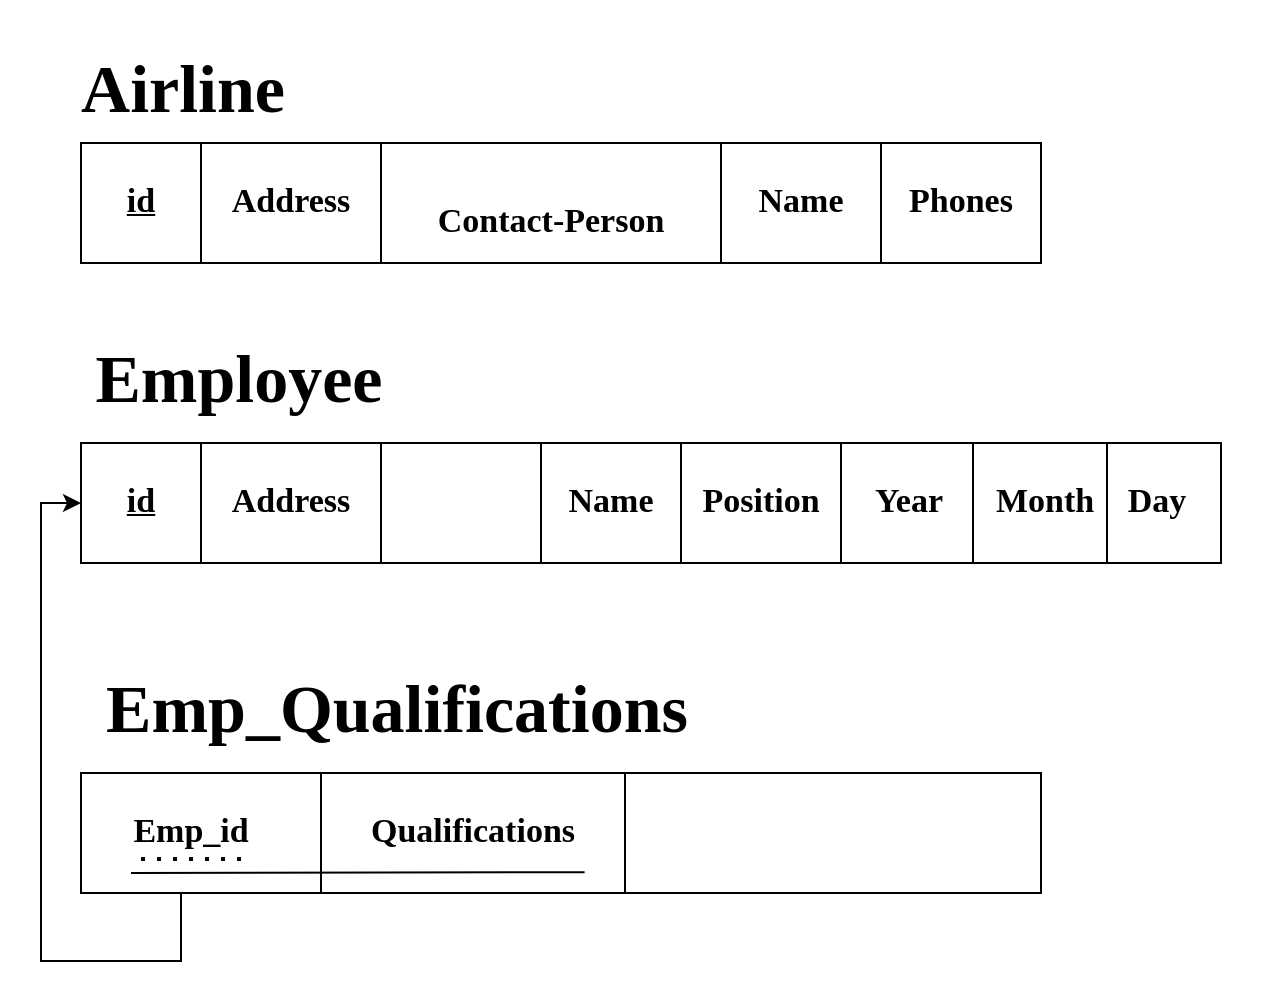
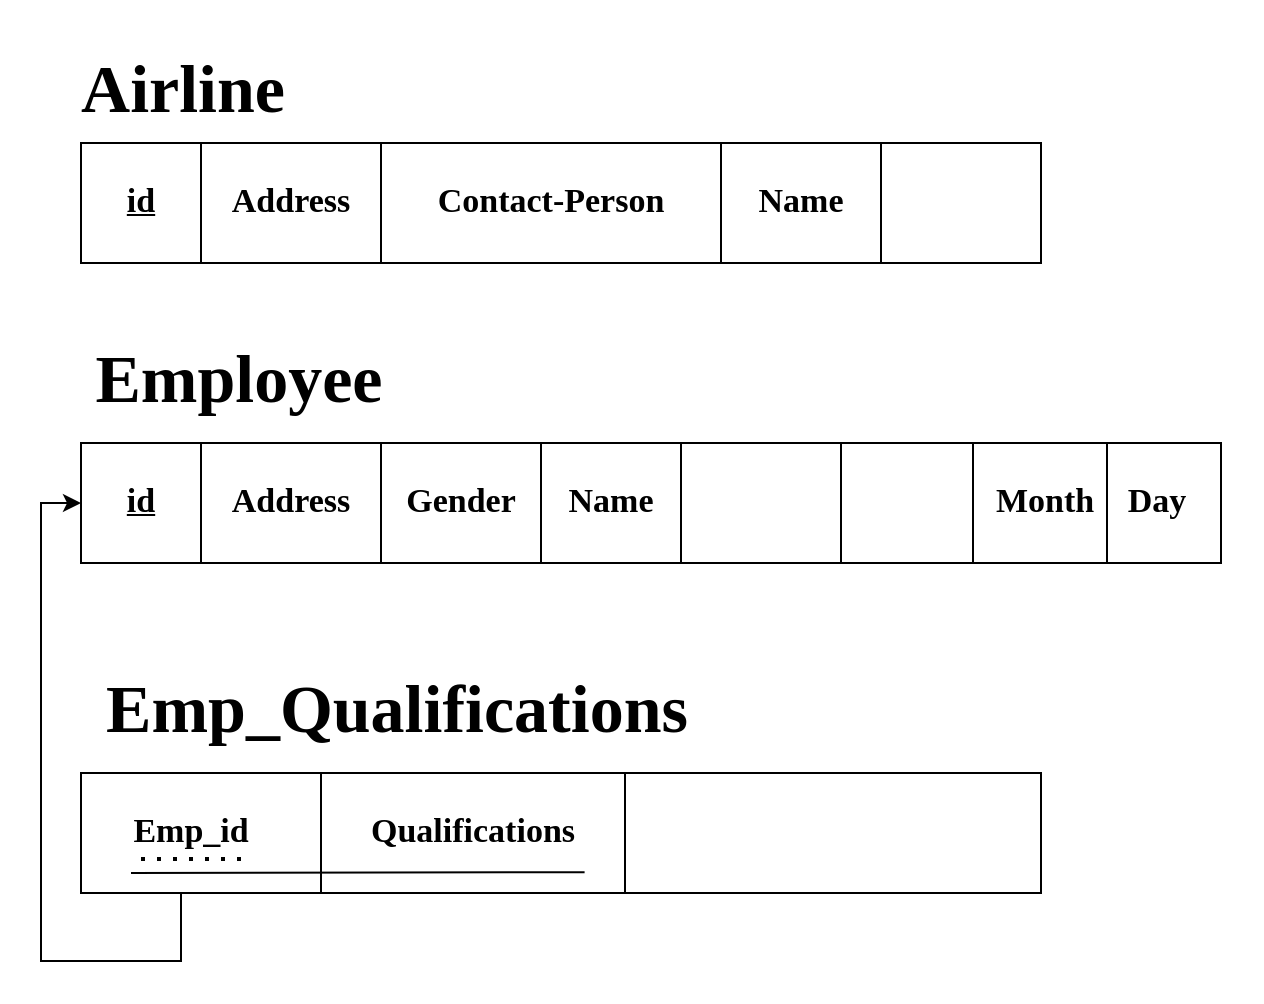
node "Phones": removed
node "Contact-Person": moved (551, 223) -> (551, 203)
node "Gender": added
node "Position": removed
node "Year": removed
